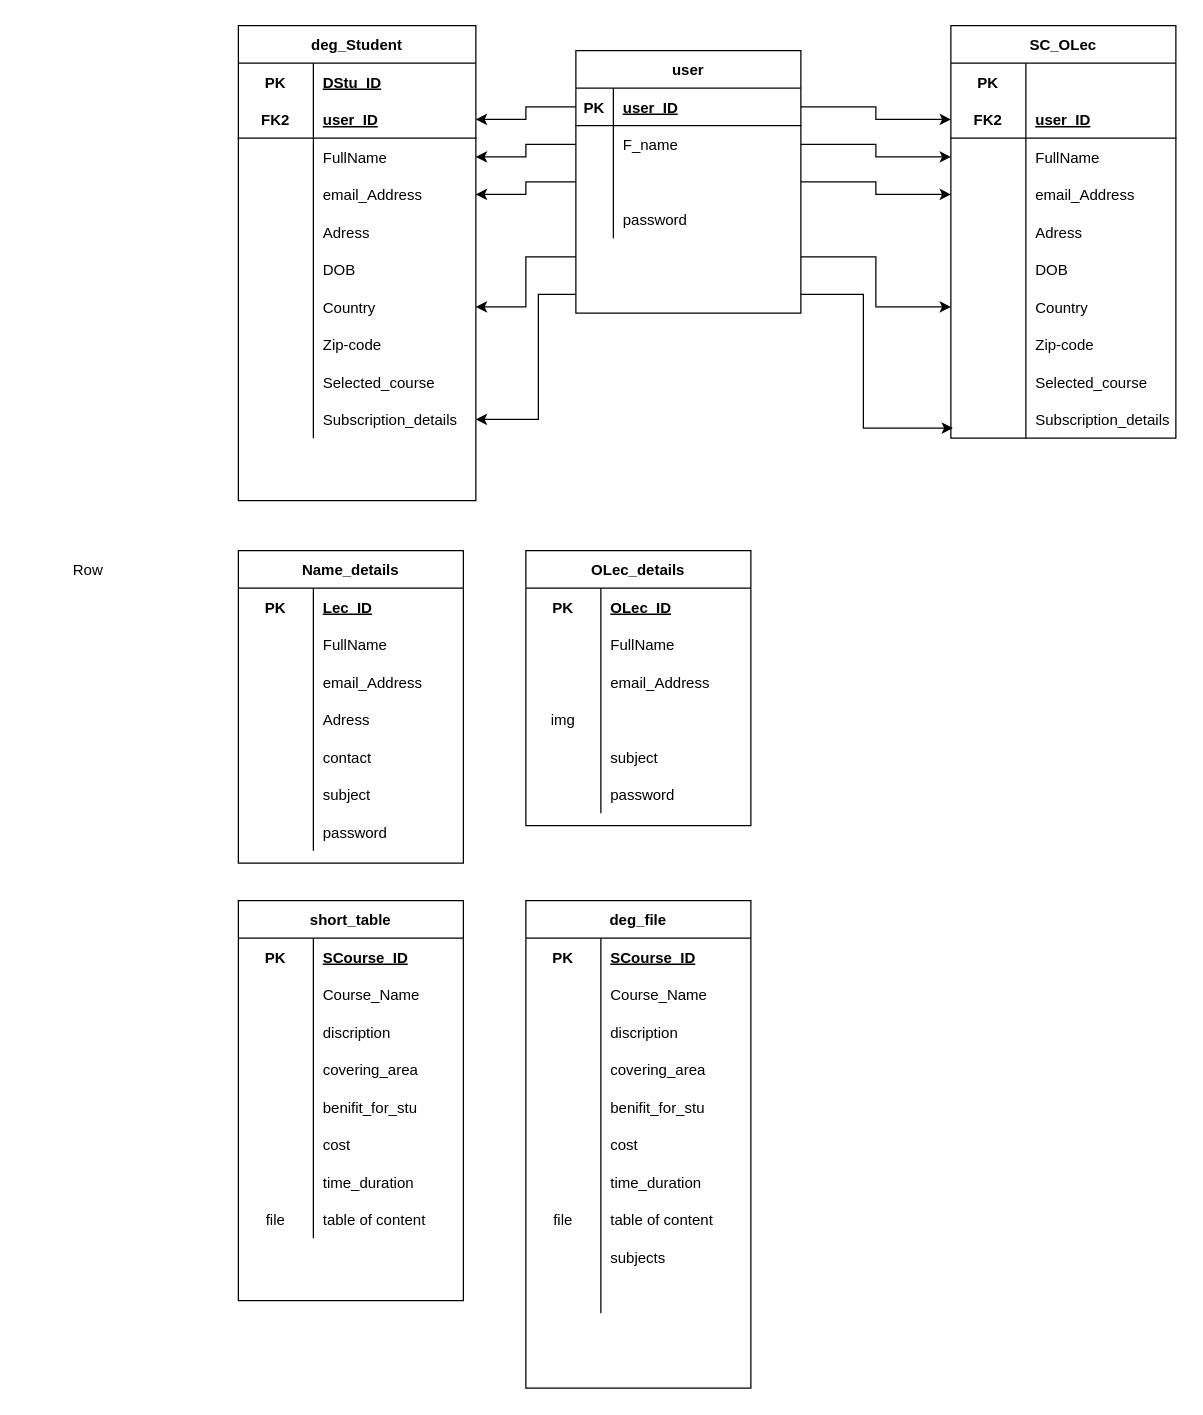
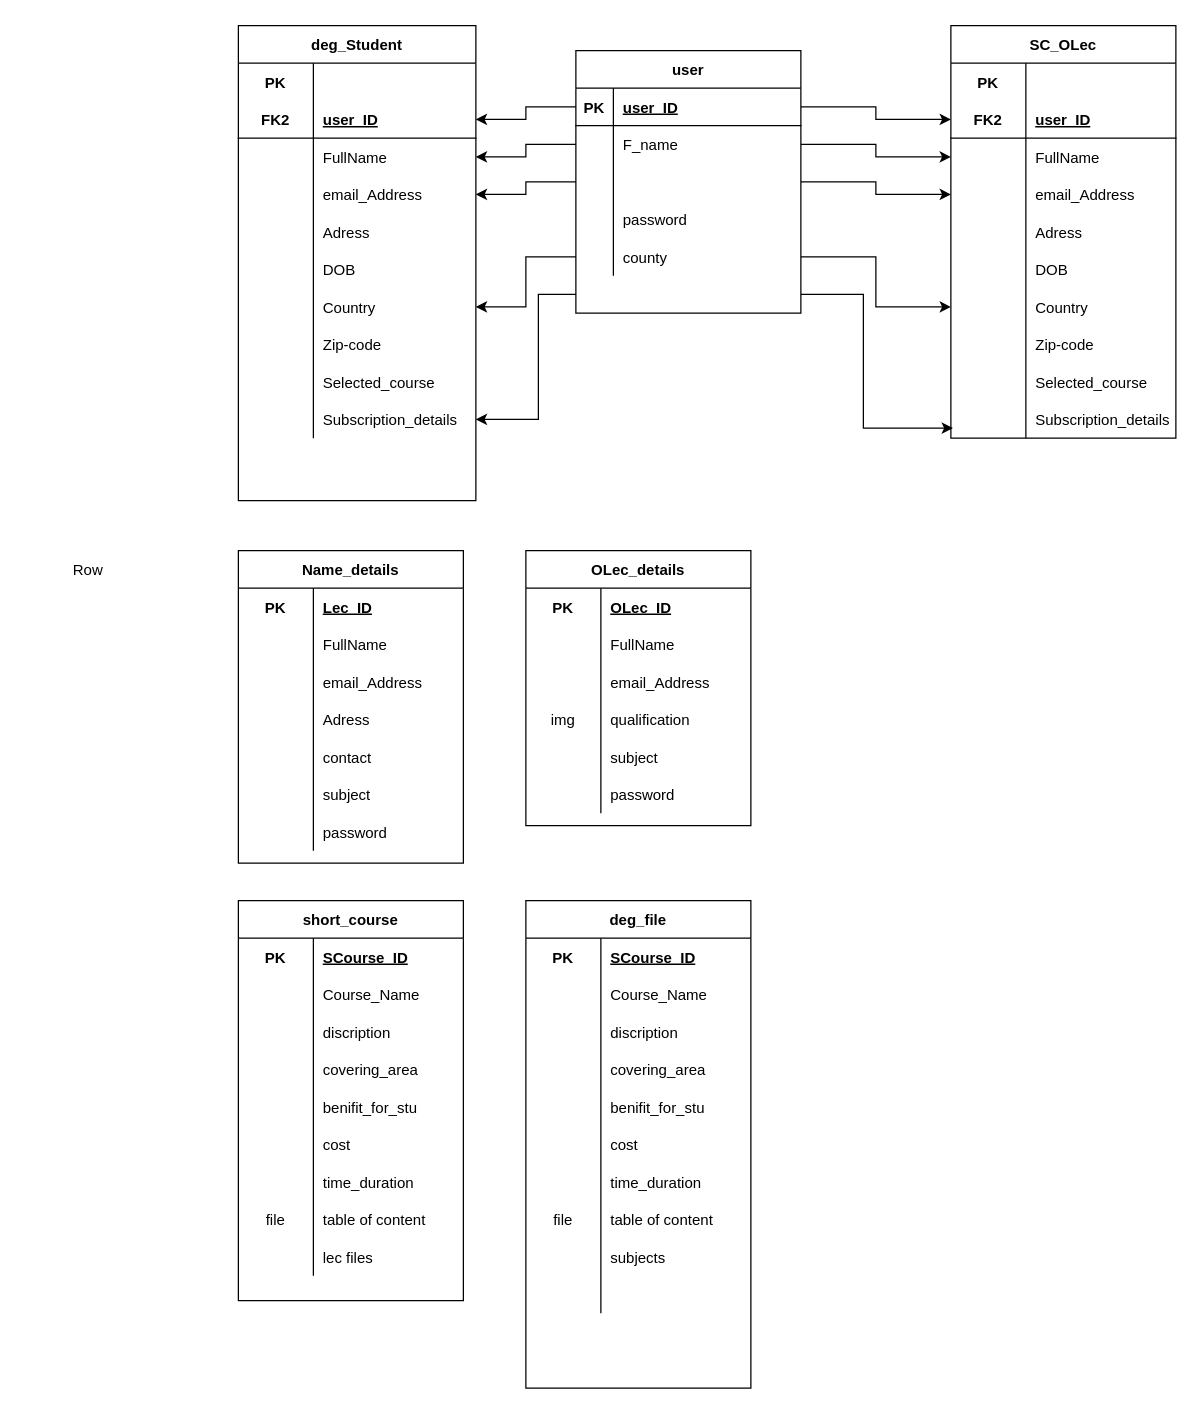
node "DStu_ID": removed
node "county": added
node "qualification": added
node "short_table": label "short_table" -> "short_course"
node "lec files": added
